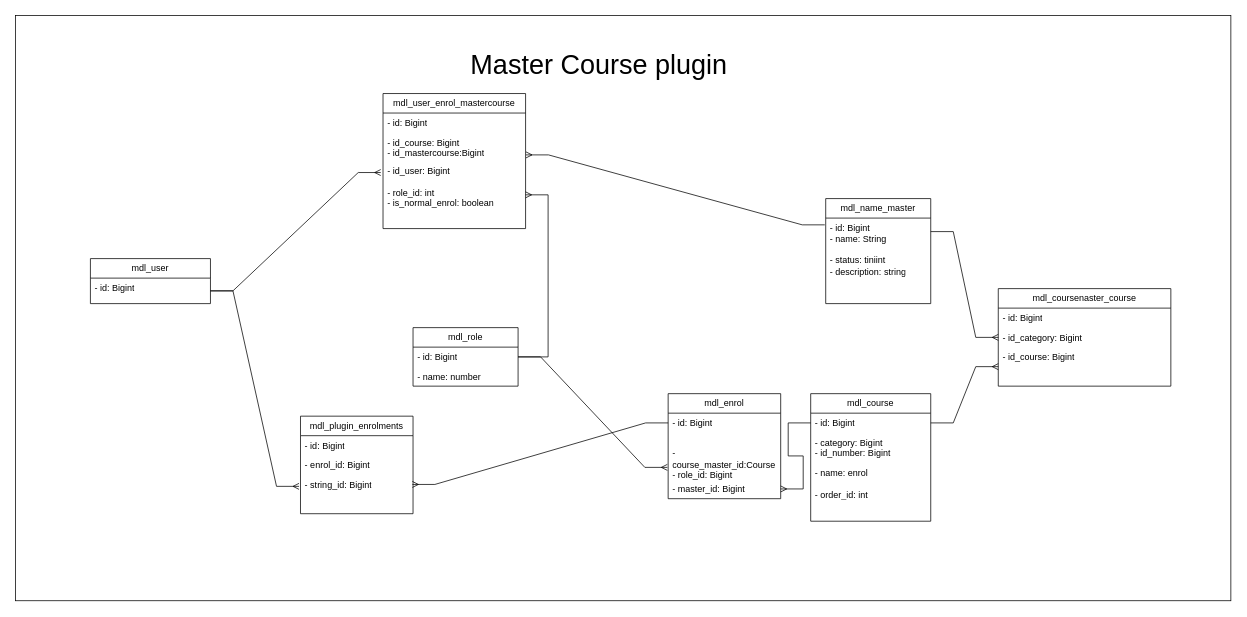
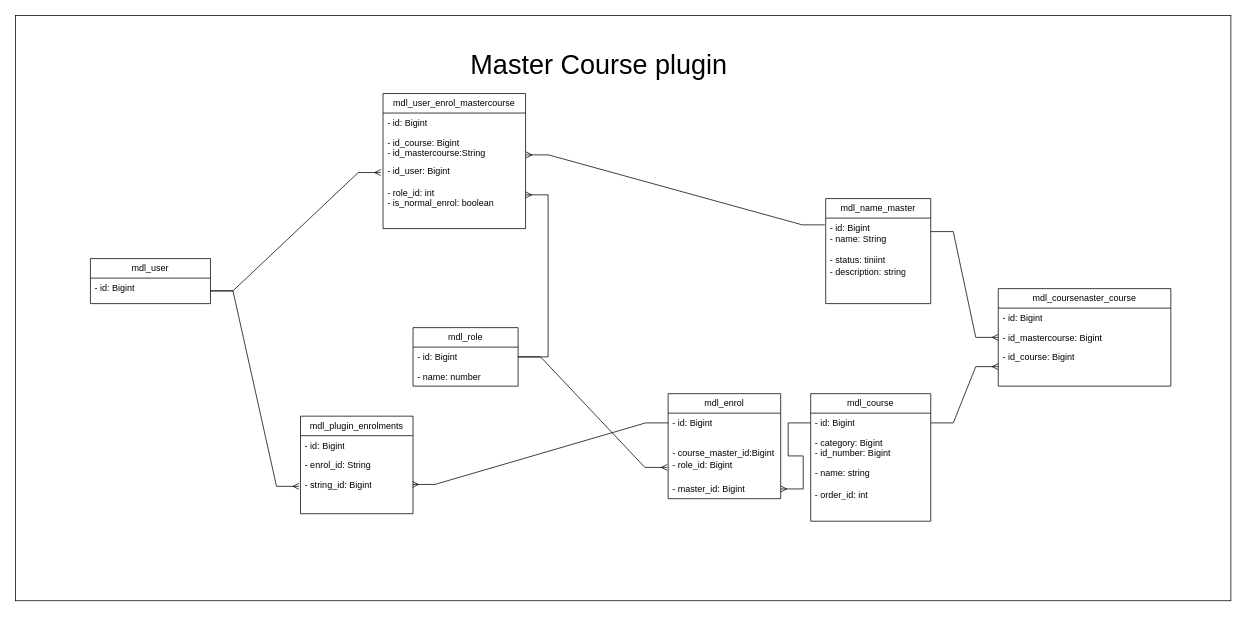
node "- id_course: Bigint - id_mastercourse:Bigint": label "- id_course: Bigint - id_mastercourse:Bigint" -> "- id_course: Bigint - id_mastercourse:String"
node "- id_category: Bigint": label "- id_category: Bigint" -> "- id_mastercourse: Bigint"
node "- course_master_id:Course - role_id: Bigint": label "- course_master_id:Course - role_id: Bigint" -> "- course_master_id:Bigint - role_id: Bigint"
node "- enrol_id: Bigint": label "- enrol_id: Bigint" -> "- enrol_id: String"
node "- name: enrol - order_id: int": label "- name: enrol - order_id: int" -> "- name: string - order_id: int"
